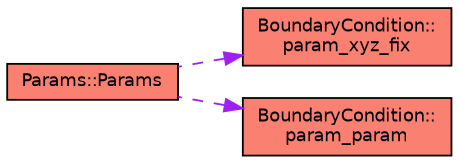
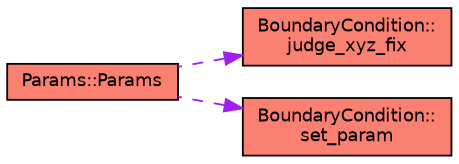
node "BoundaryCondition:: param_xyz_fix": label "BoundaryCondition:: param_xyz_fix" -> "BoundaryCondition:: judge_xyz_fix"
node "BoundaryCondition:: param_param": label "BoundaryCondition:: param_param" -> "BoundaryCondition:: set_param"
